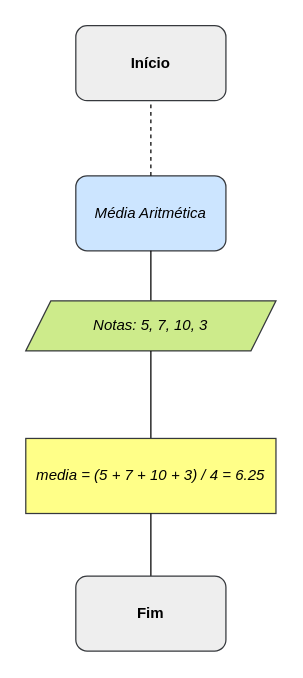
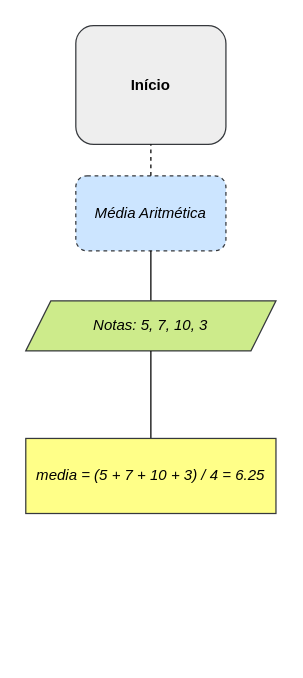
node "Início": size 150x75 -> 150x119
node "Média Aritmética": style solid -> dashed
edge "media = (5 + 7 + 10 + 3) / 4 = 6.25" -- "Fim": removed
node "Fim": removed
